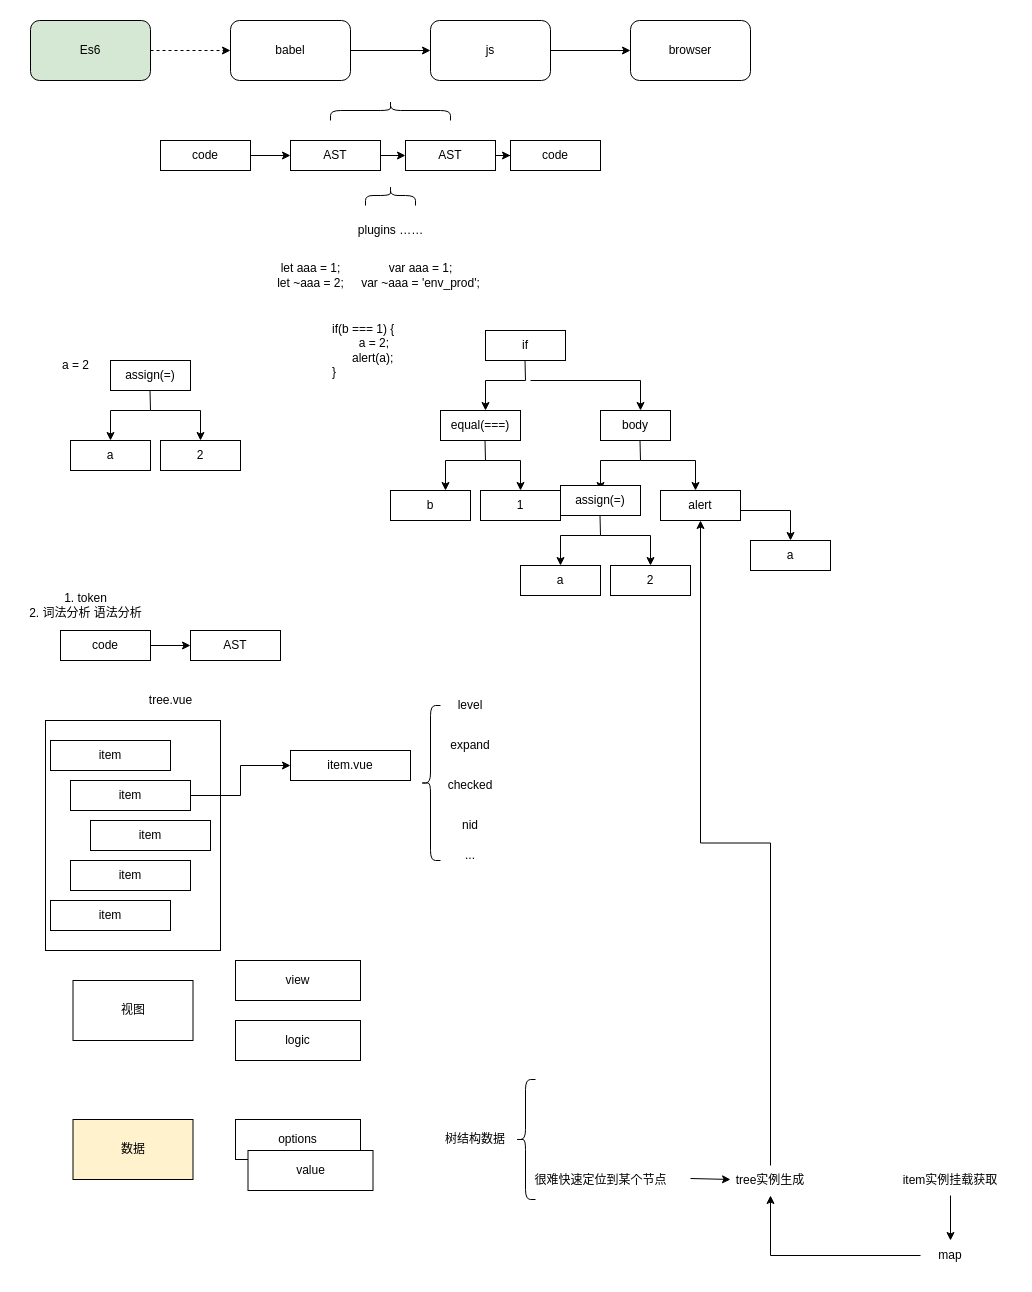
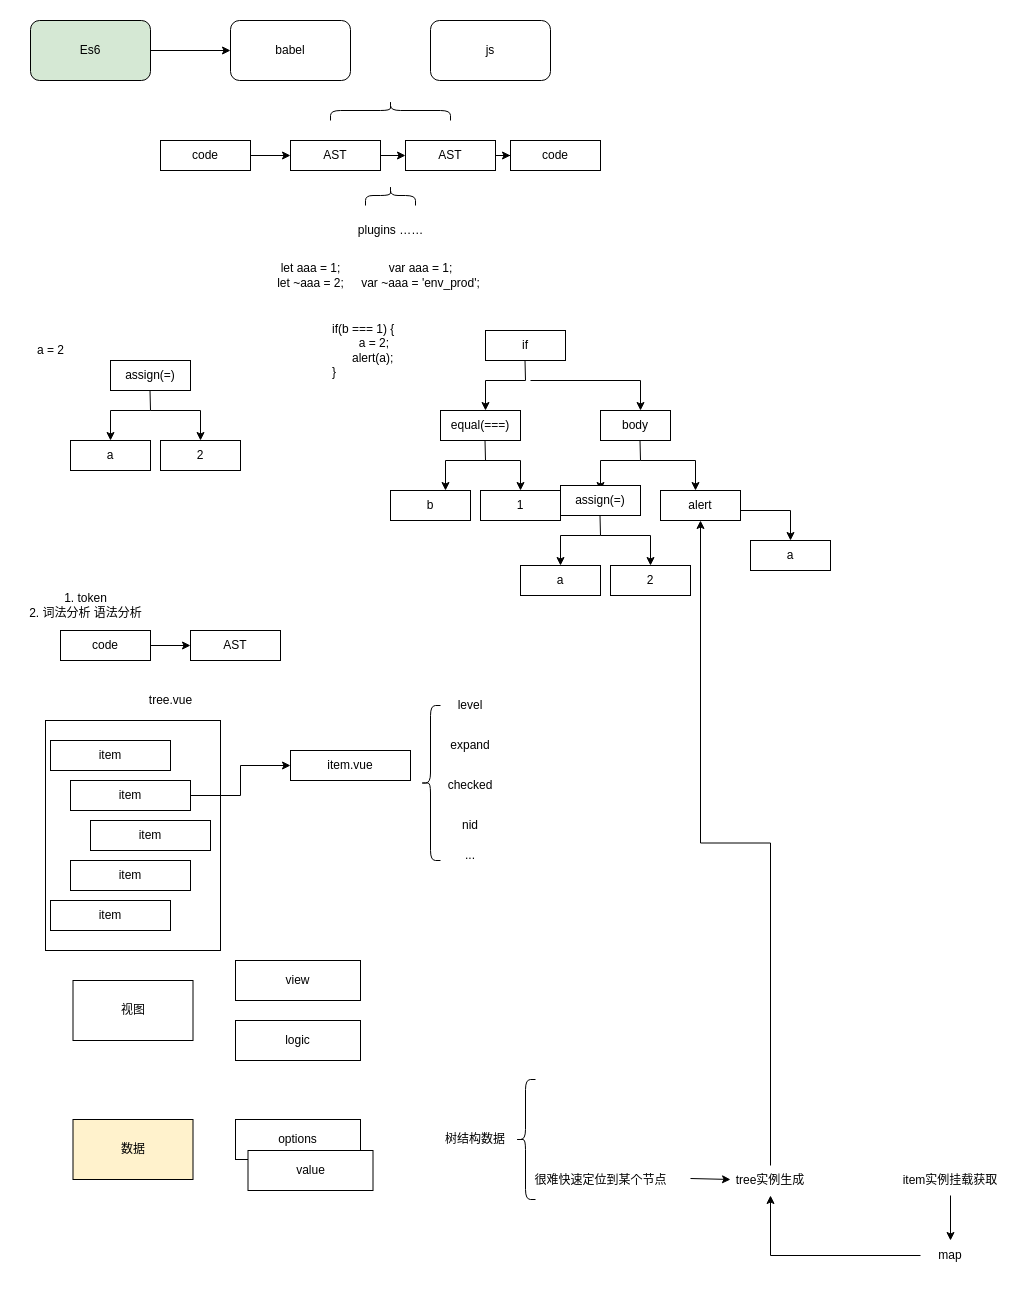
edge "Es6" -> "babel": style dashed -> solid
edge "babel" -> "js": removed
edge "js" -> "browser": removed
node "browser": removed
node "a = 2": moved (76, 366) -> (51, 351)
